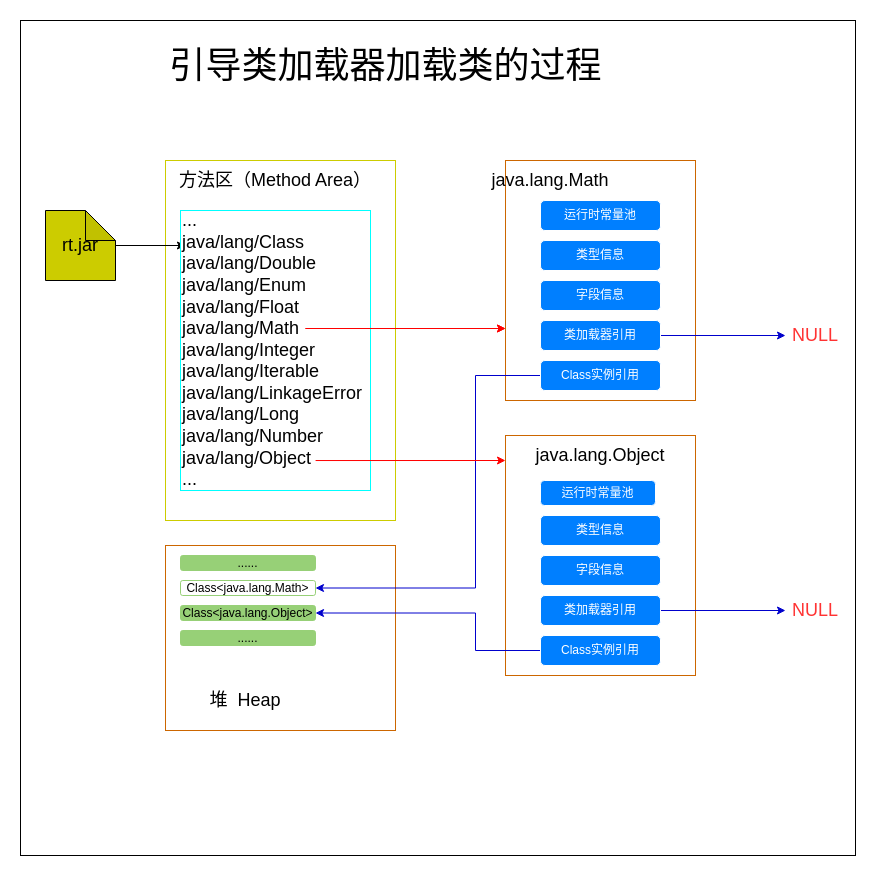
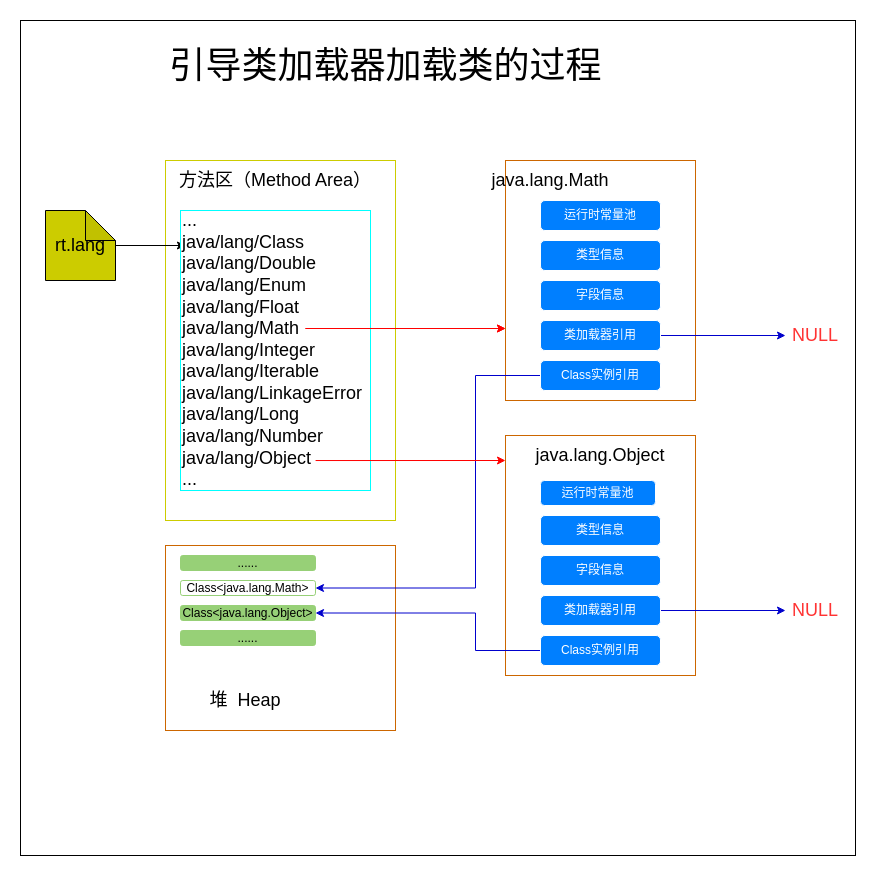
node "rt.jar": label "rt.jar" -> "rt.lang"
